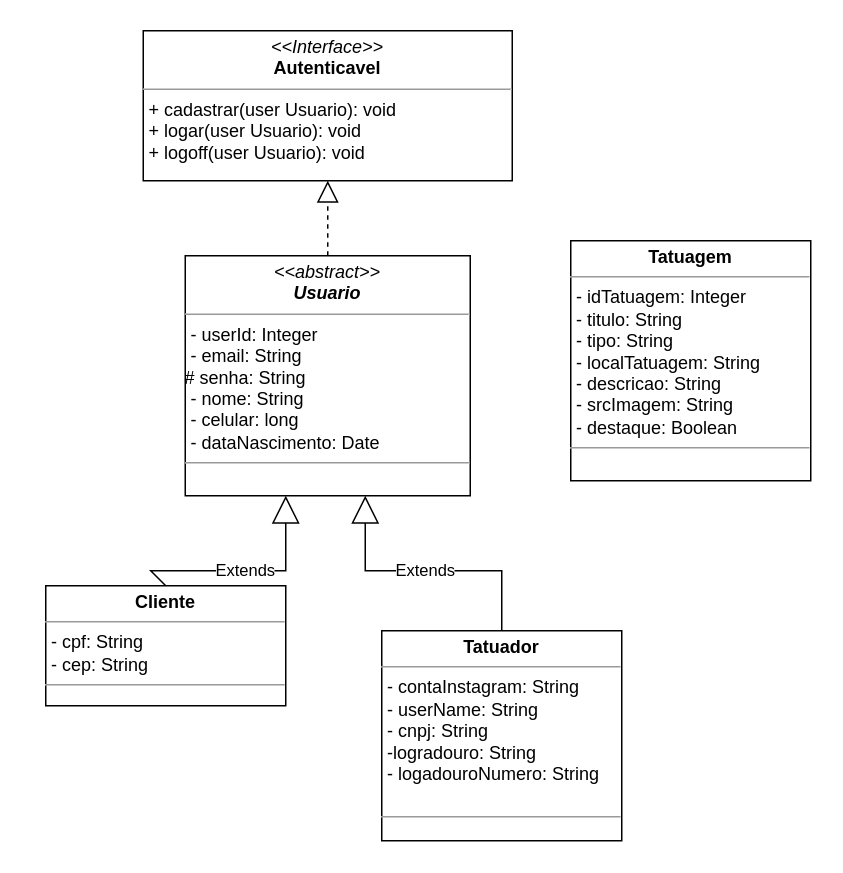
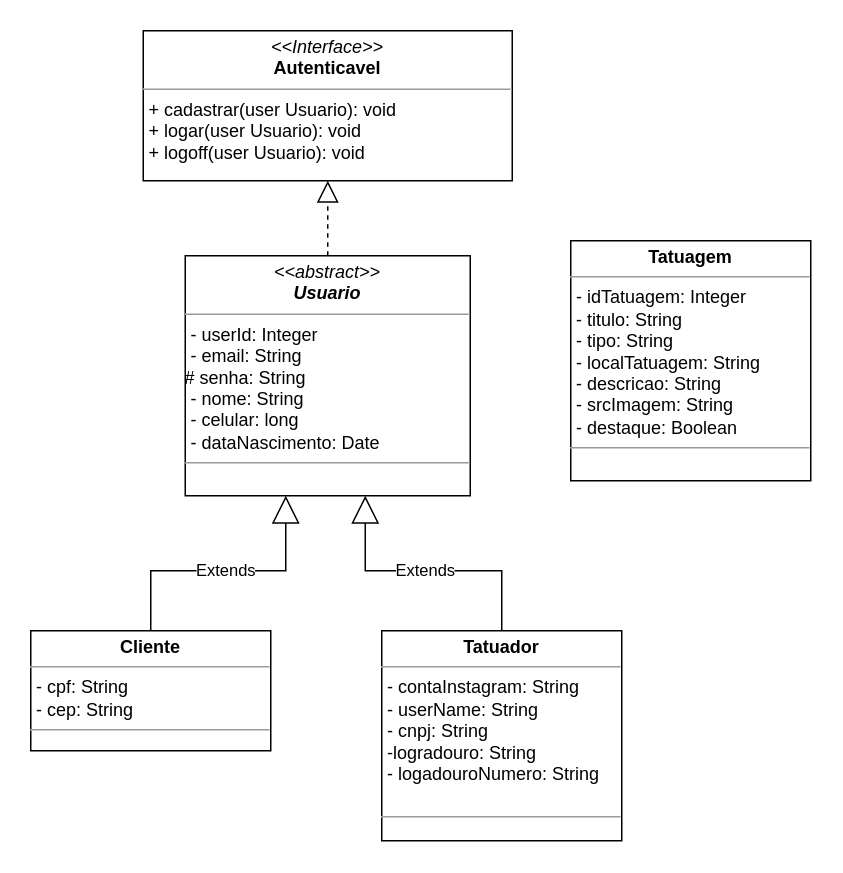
node "Cliente - cpf: String - cep: String": moved (166, 646) -> (151, 691)
